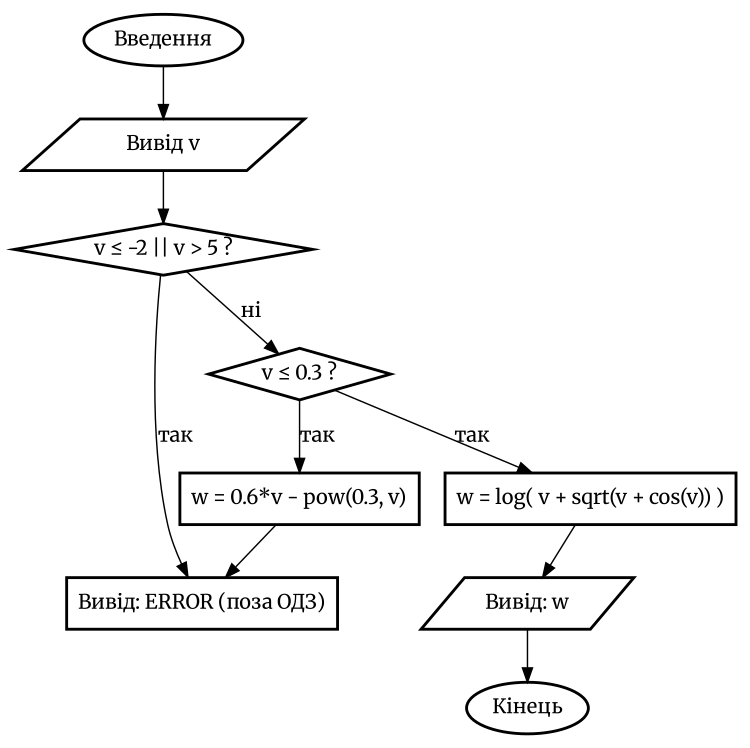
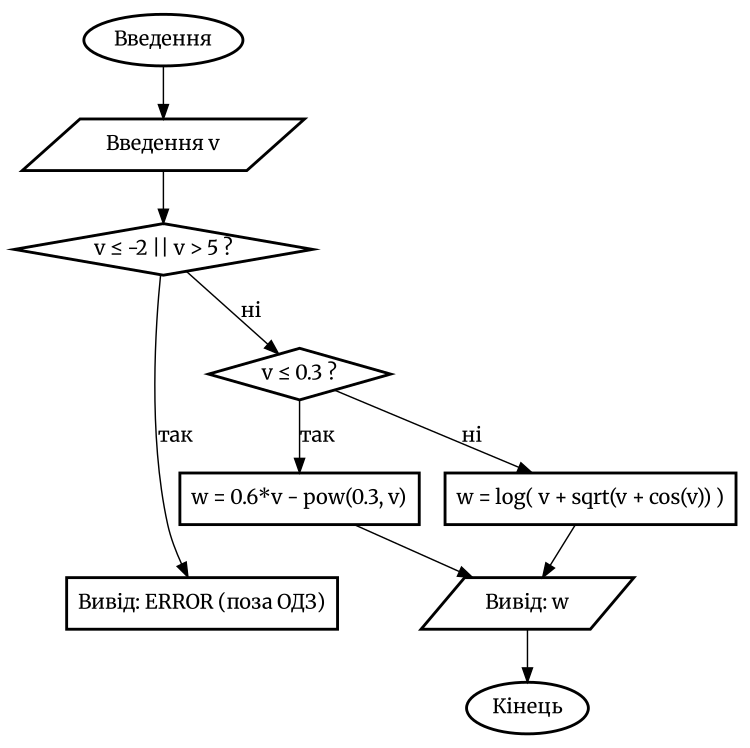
node "Вивід v": label "Вивід v" -> "Введення v"
edge "v ≤ 0.3 ?" -> "w = log( v + sqrt(v + cos(v)) )": label "так" -> "ні"
edge "w = 0.6*v - pow(0.3, v)" -> "Вивід: ERROR (поза ОДЗ)": now "w = 0.6*v - pow(0.3, v)" -> "Вивід: w"
